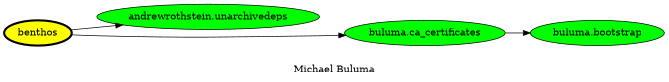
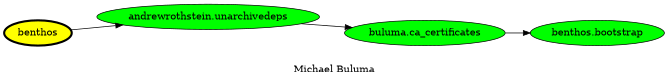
node "buluma.bootstrap": label "buluma.bootstrap" -> "benthos.bootstrap"
edge "benthos" -> "buluma.ca_certificates": now "andrewrothstein.unarchivedeps" -> "buluma.ca_certificates"
